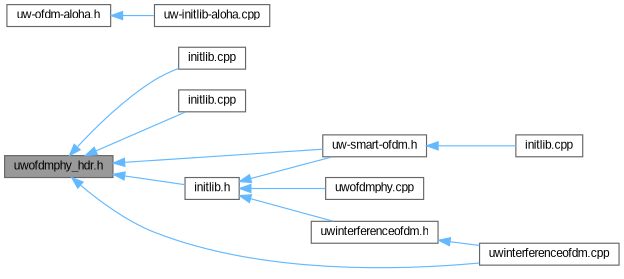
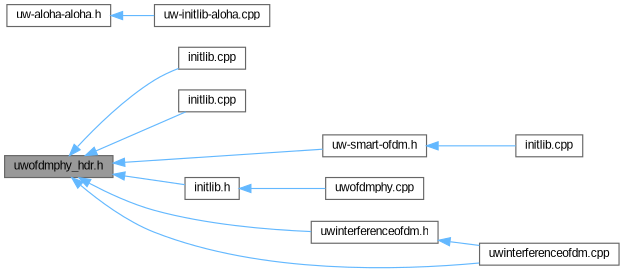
node "uw-ofdm-aloha.h": label "uw-ofdm-aloha.h" -> "uw-aloha-aloha.h"
edge "uw-smart-ofdm.h" -> "initlib.h": removed
edge "uwinterferenceofdm.h" -> "initlib.h": now "uwinterferenceofdm.h" -> "uwofdmphy_hdr.h"
